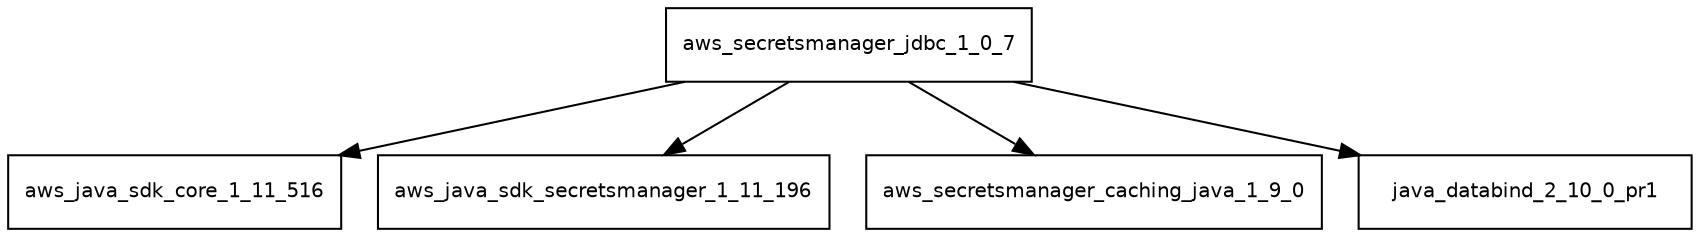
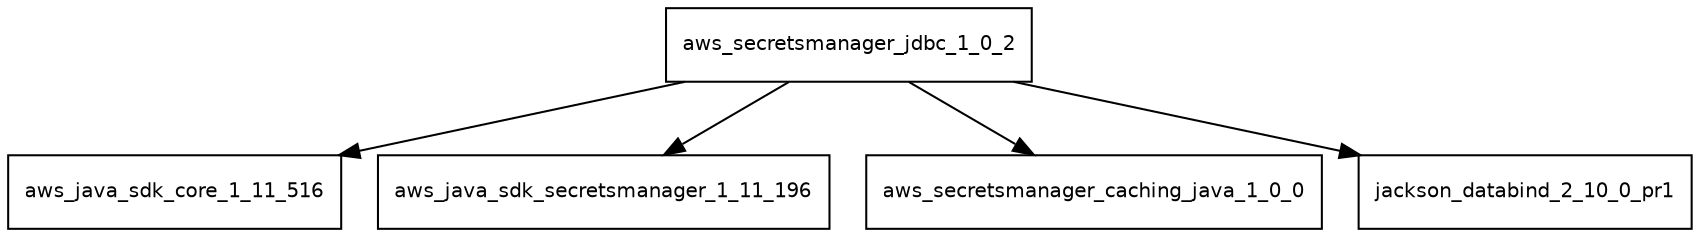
node "aws_secretsmanager_jdbc_1_0_7": label "aws_secretsmanager_jdbc_1_0_7" -> "aws_secretsmanager_jdbc_1_0_2"
node "aws_secretsmanager_caching_java_1_9_0": label "aws_secretsmanager_caching_java_1_9_0" -> "aws_secretsmanager_caching_java_1_0_0"
node "java_databind_2_10_0_pr1": label "java_databind_2_10_0_pr1" -> "jackson_databind_2_10_0_pr1"
